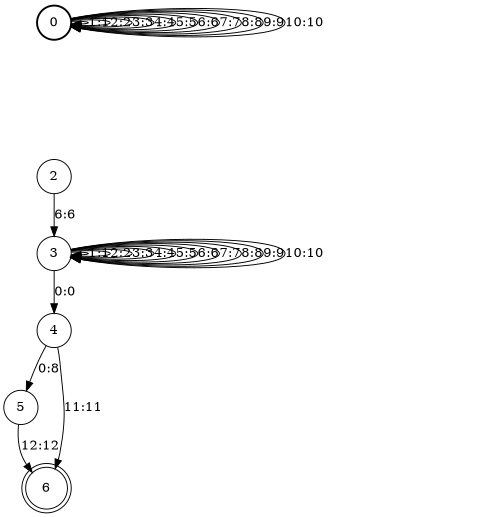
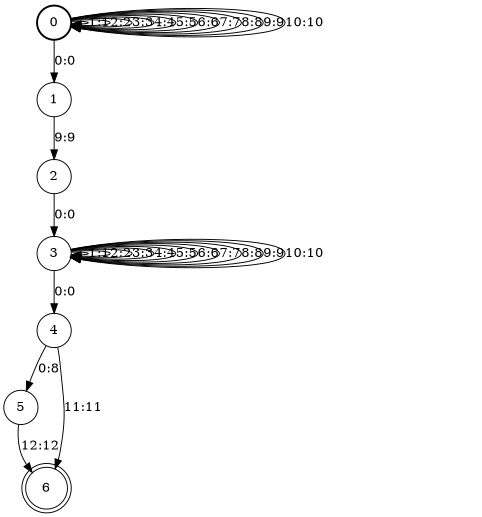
node "1": added
edge "2" -> "3": label "6:6" -> "0:0"
